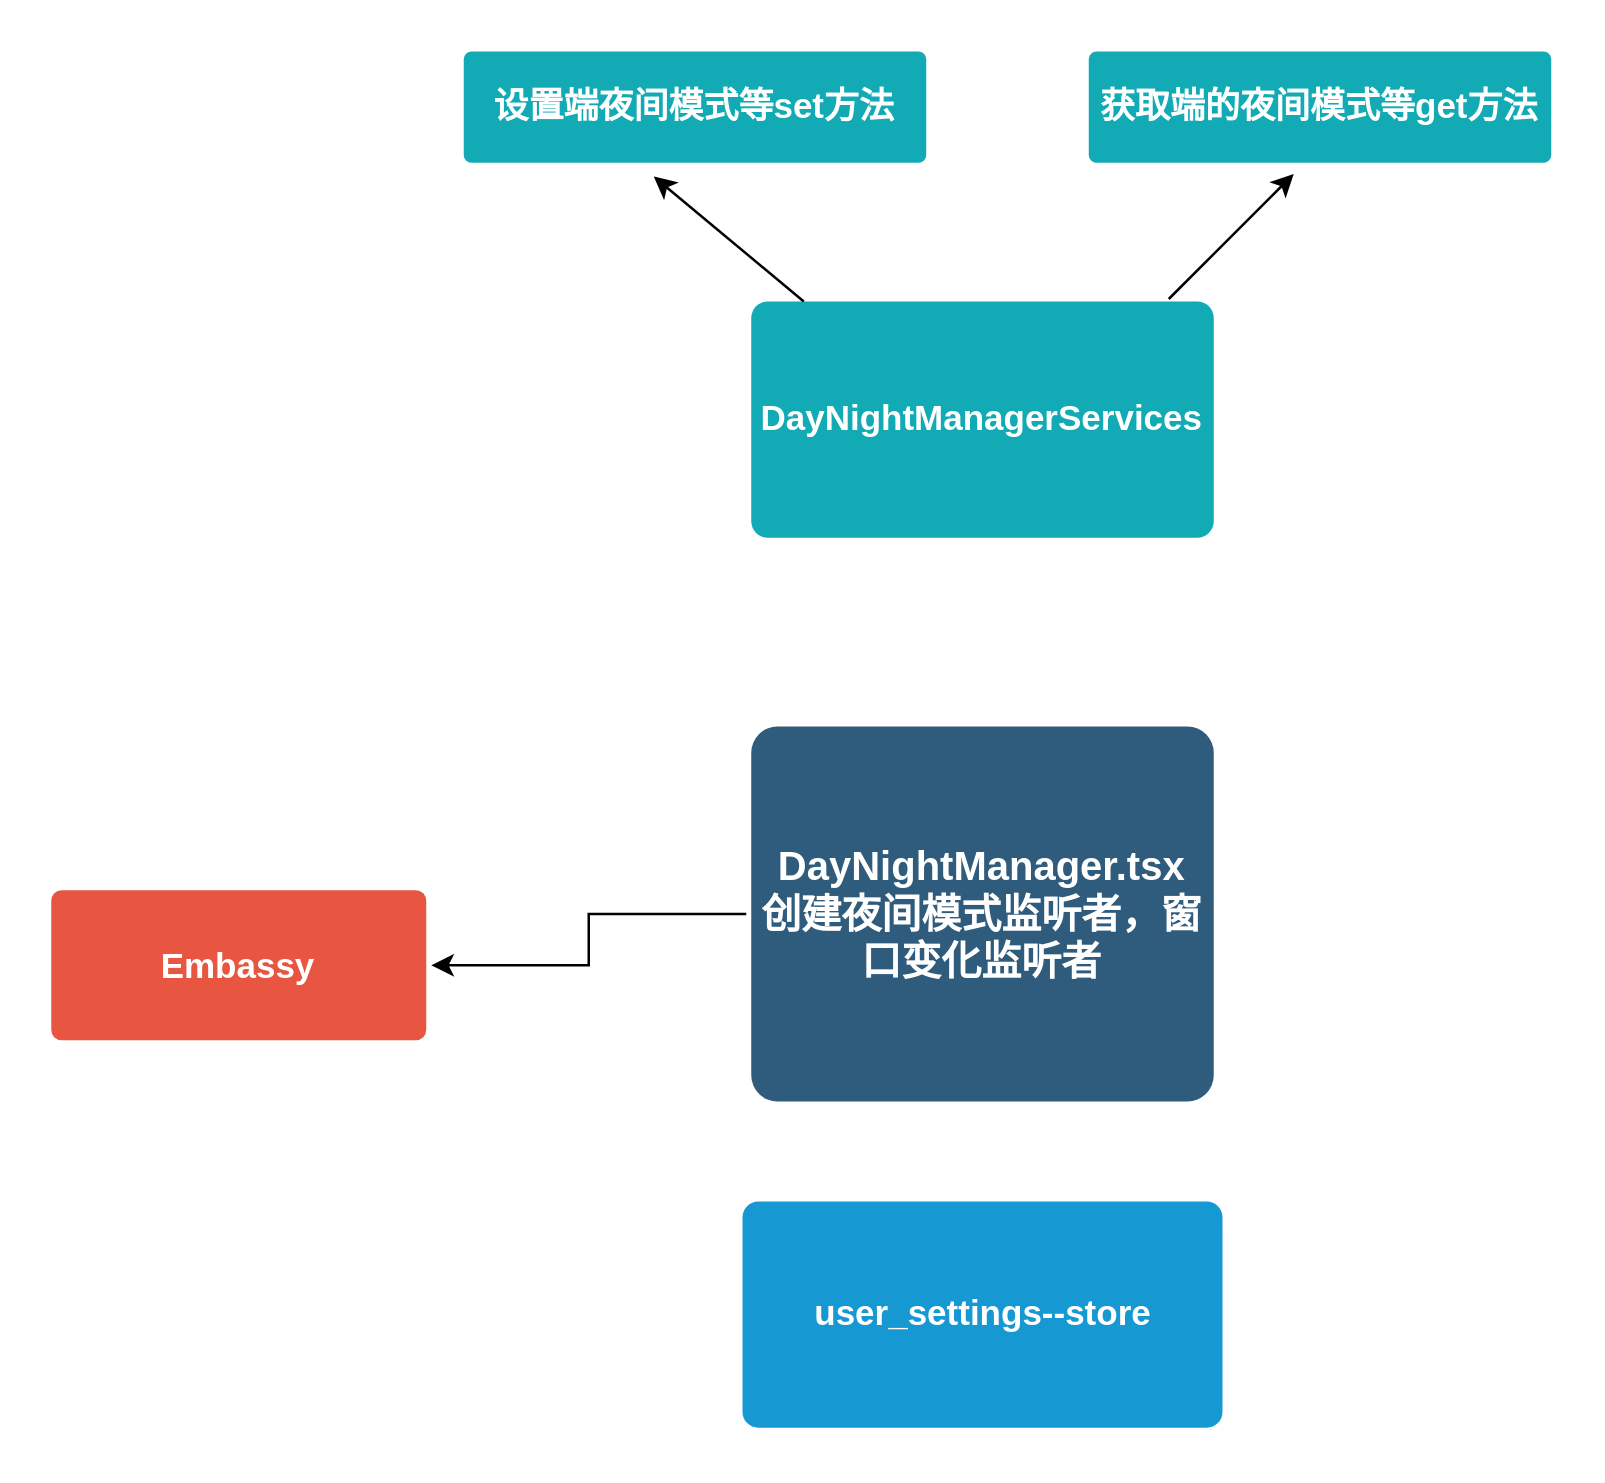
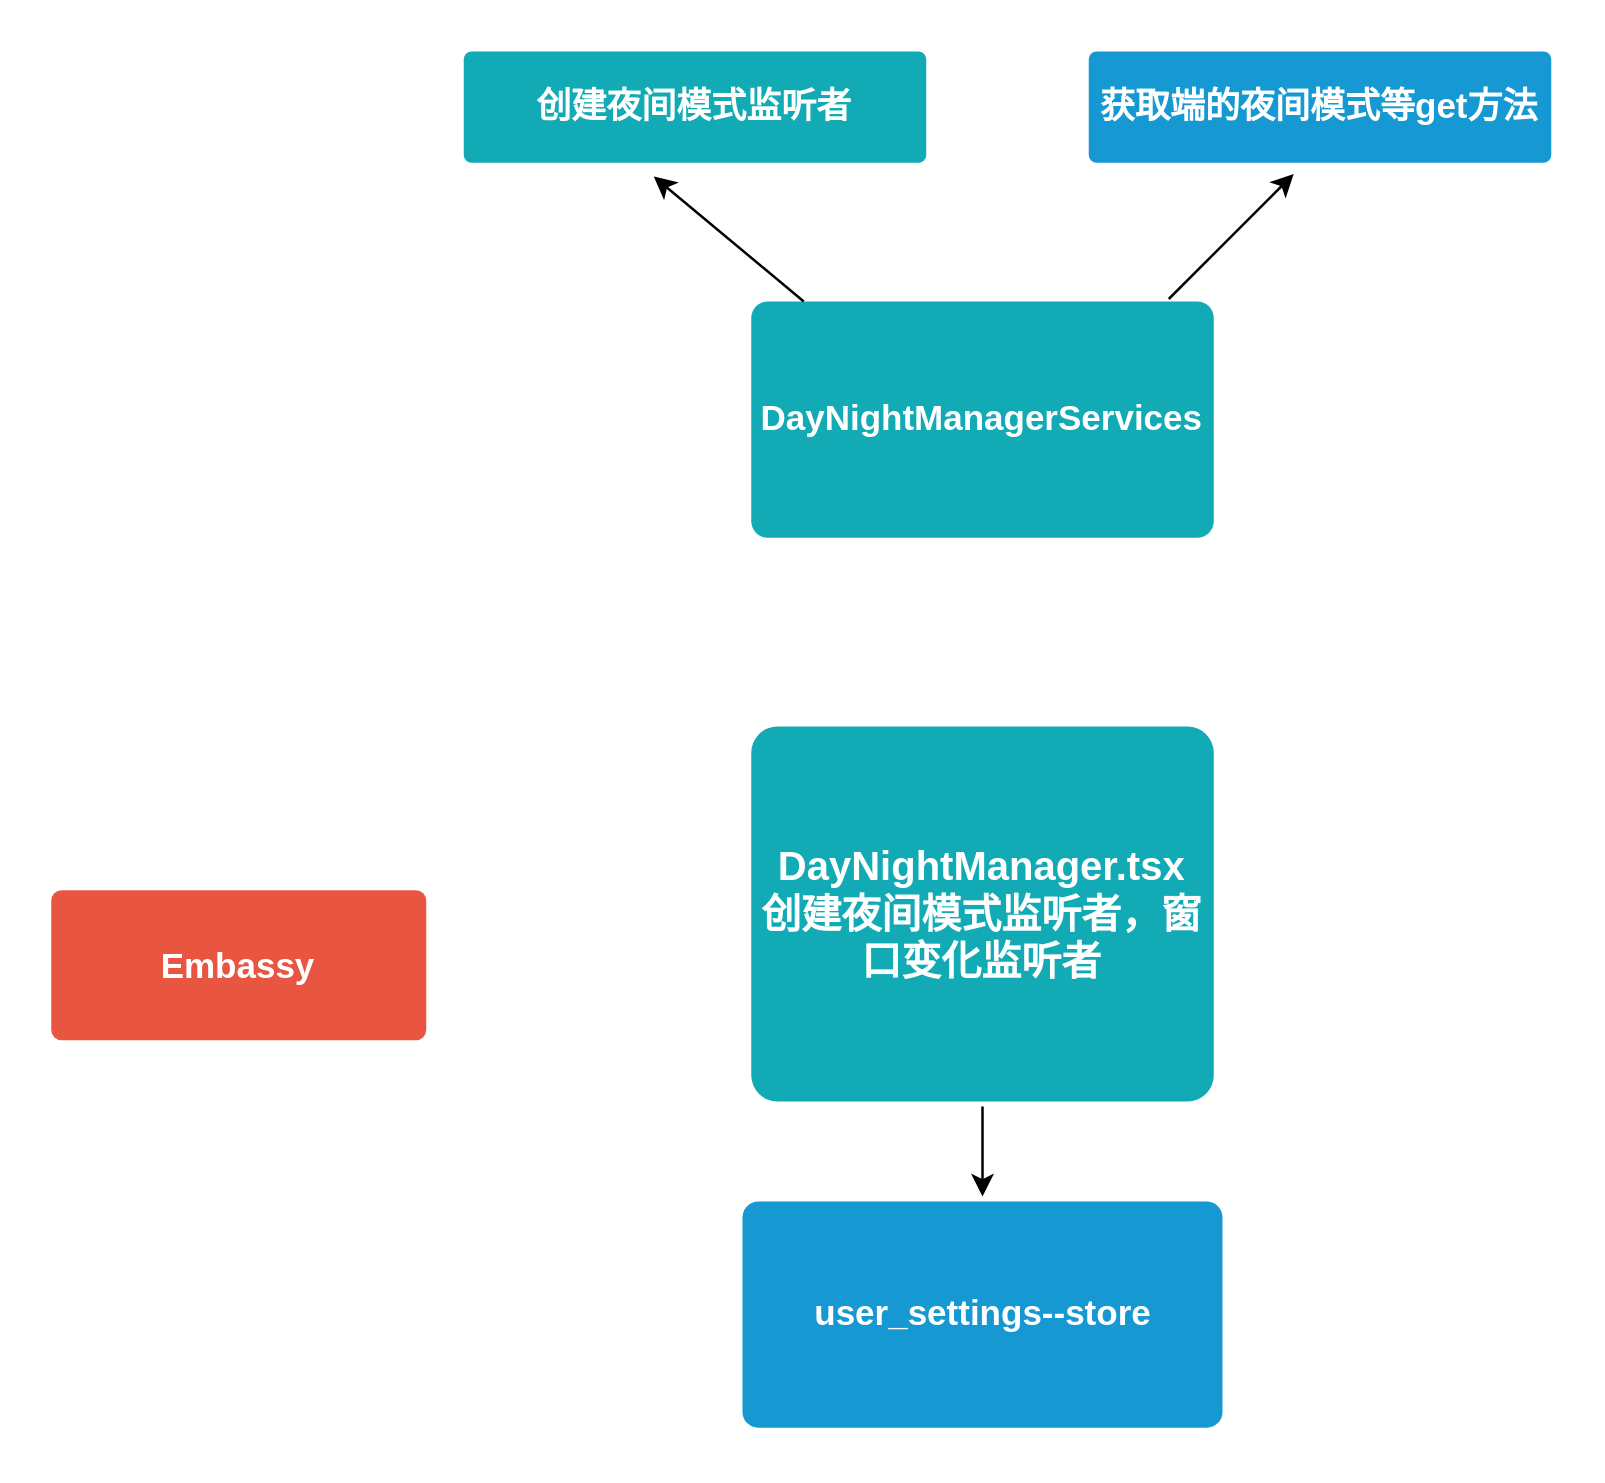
node "设置端夜间模式等set方法": label "设置端夜间模式等set方法" -> "创建夜间模式监听者"
node "获取端的夜间模式等get方法": fillcolor #12aab5 -> #1699d3
node "DayNightManager.tsx 创建夜间模式监听者，窗口变化监听者": fillcolor #2f5b7c -> #12aab5
edge "DayNightManager.tsx 创建夜间模式监听者，窗口变化监听者" -> "Embassy": now "DayNightManager.tsx 创建夜间模式监听者，窗口变化监听者" -> "user_settings--store"
